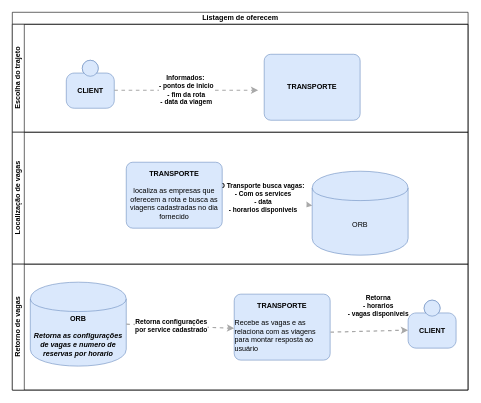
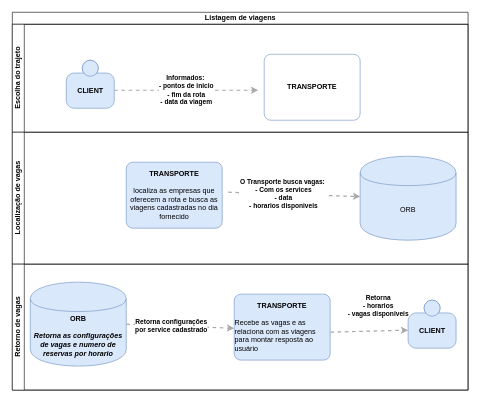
node "Listagem de oferecem": label "Listagem de oferecem" -> "Listagem de viagens"
node "TRANSPORTE": fillcolor #dae8fc -> #ffffff
node "ORB": moved (360, 213) -> (408, 198)
